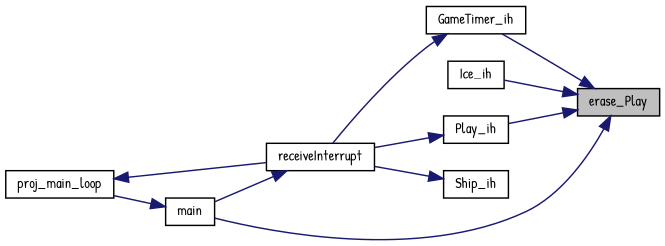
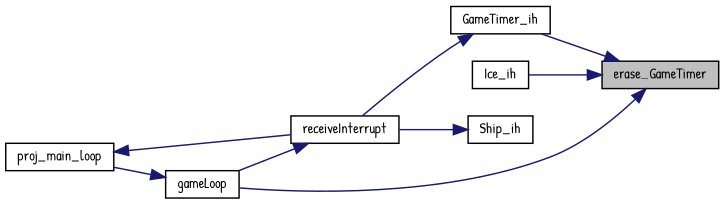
node "erase_Play": label "erase_Play" -> "erase_GameTimer"
node "Play_ih": removed
node "main": label "main" -> "gameLoop"
